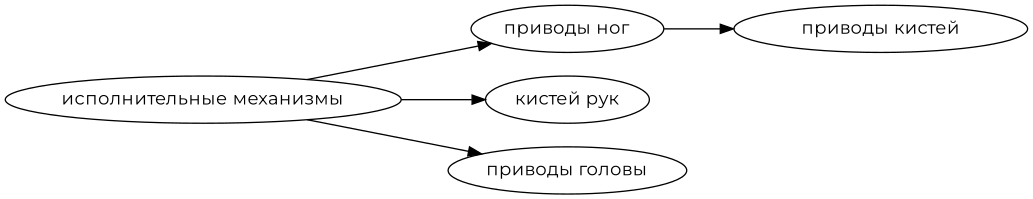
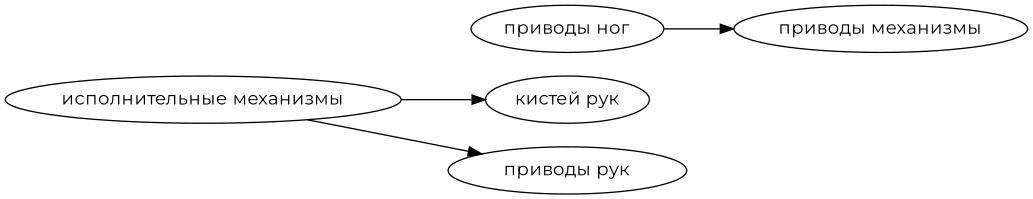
node "приводы кистей": label "приводы кистей" -> "приводы механизмы"
edge "исполнительные механизмы" -> "приводы ног": removed
node "приводы головы": label "приводы головы" -> "приводы рук"
